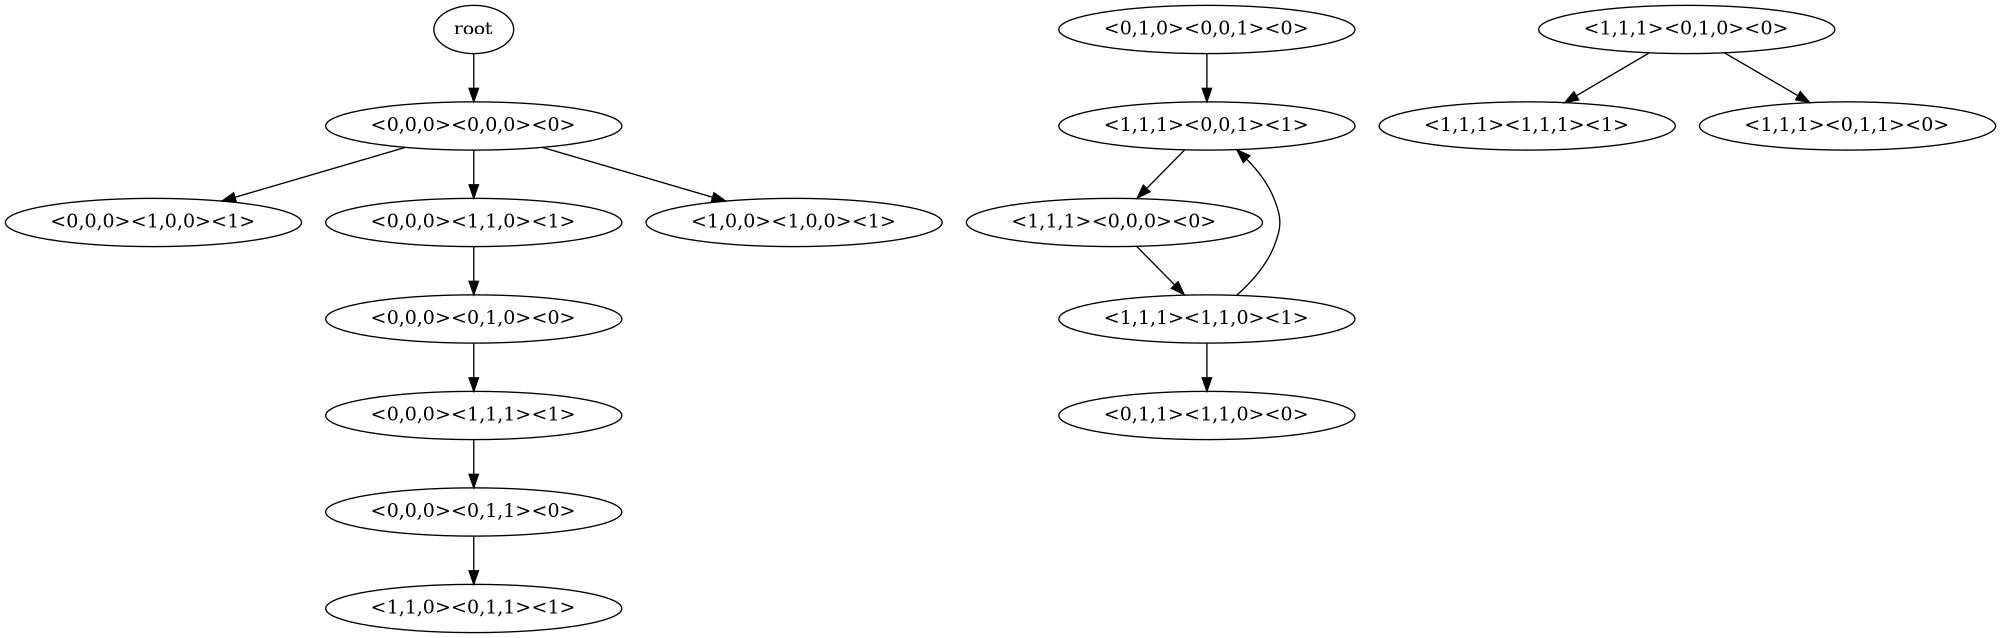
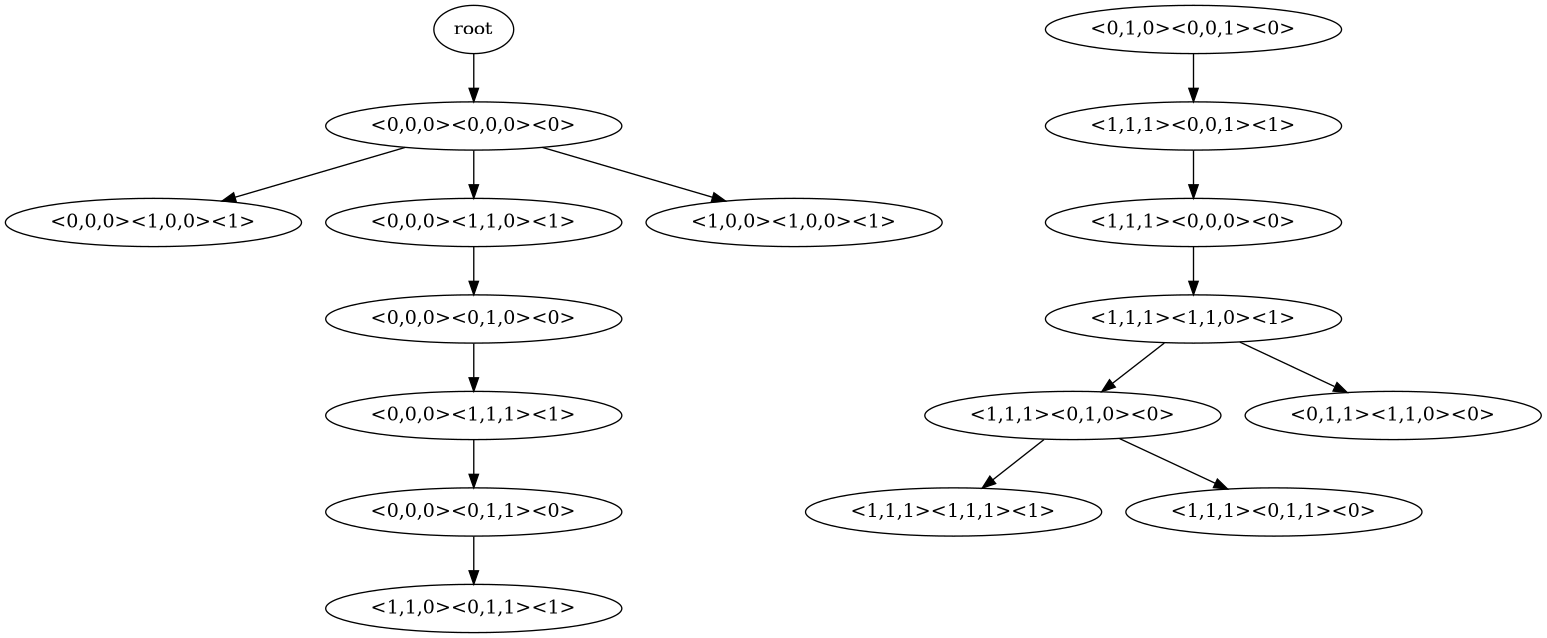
edge "<1,1,1><1,1,0><1>" -> "<1,1,1><0,0,1><1>": now "<1,1,1><1,1,0><1>" -> "<1,1,1><0,1,0><0>"
